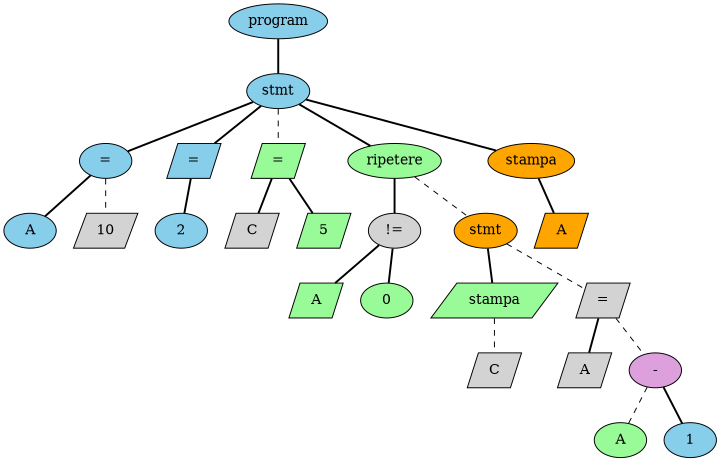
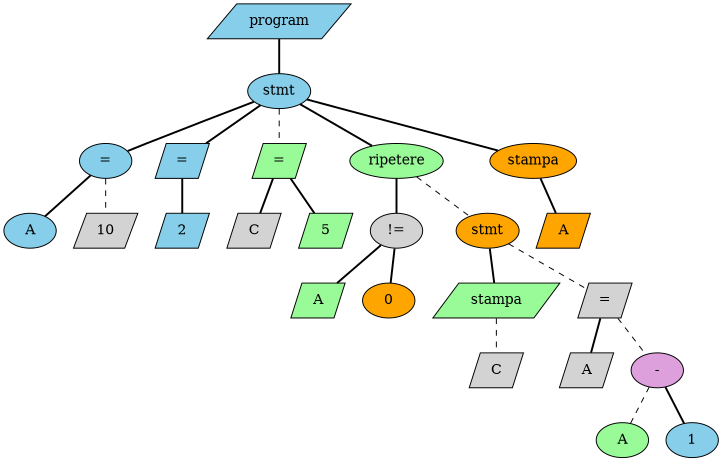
node "program": shape ellipse -> parallelogram
node "2": shape ellipse -> parallelogram
node "0": fillcolor palegreen -> orange
